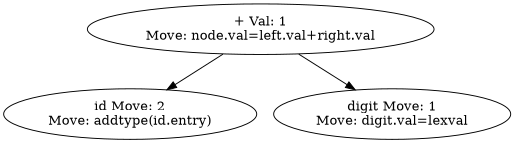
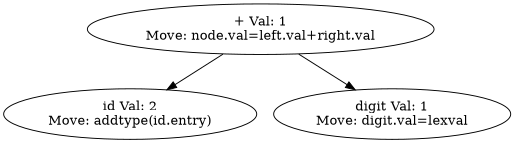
node "id Move: 2 Move: addtype(id.entry)": label "id Move: 2 Move: addtype(id.entry)" -> "id Val: 2 Move: addtype(id.entry)"
node "digit Move: 1 Move: digit.val=lexval": label "digit Move: 1 Move: digit.val=lexval" -> "digit Val: 1 Move: digit.val=lexval"
